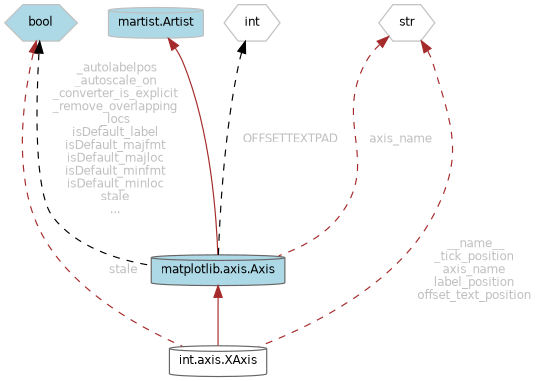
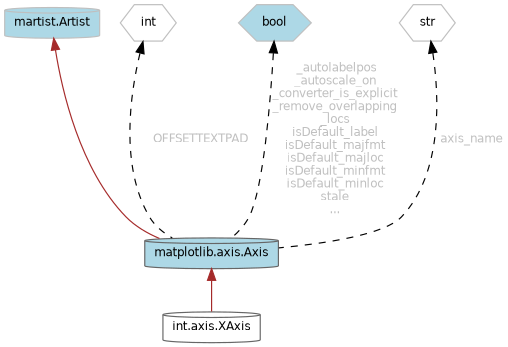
edge "matplotlib.axis.Axis" -> "str": color brown -> black
edge "int.axis.XAxis" -> "bool": removed, label "stale"
edge "int.axis.XAxis" -> "str": removed, label "__name__ _tick_position axis_name label_position offset_text_position"
